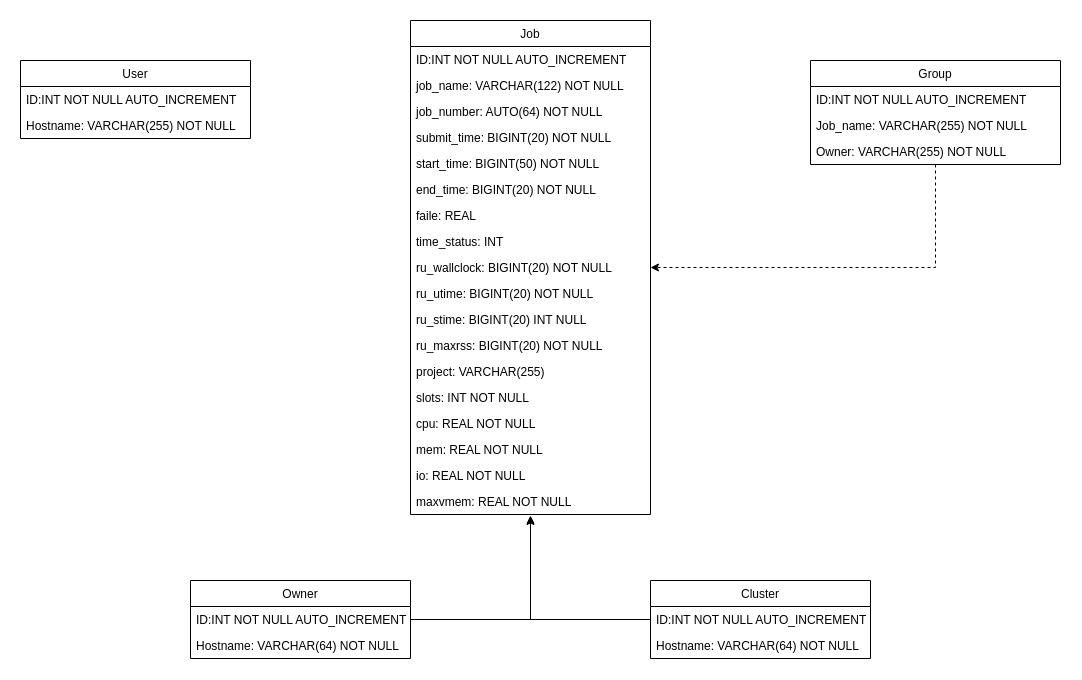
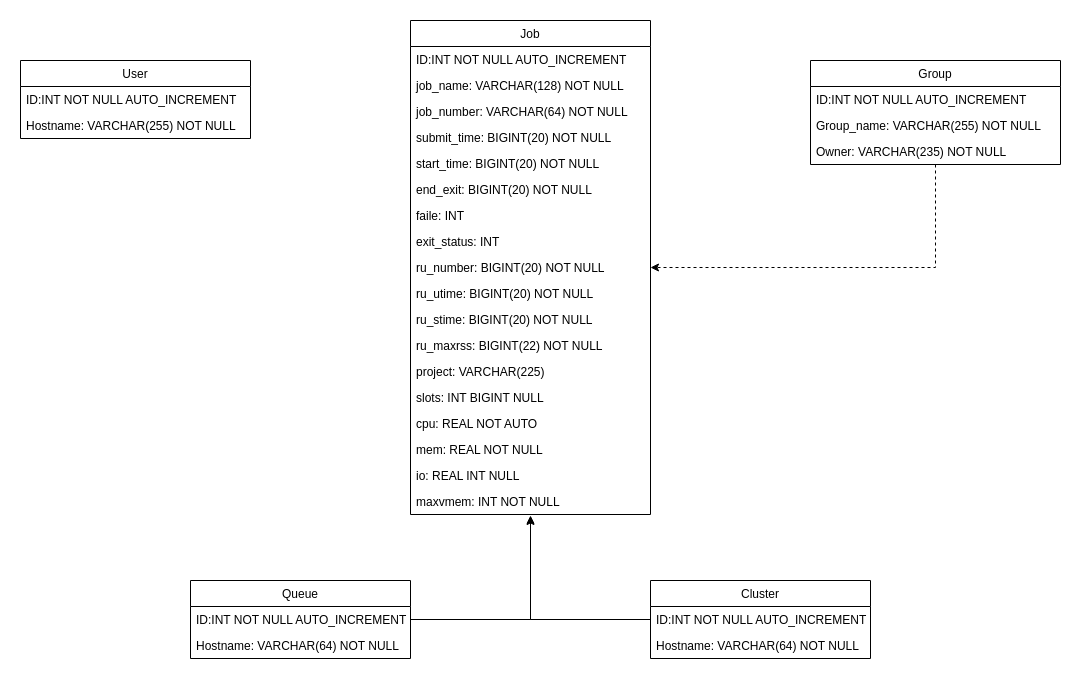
node "job_name: VARCHAR(122) NOT NULL": label "job_name: VARCHAR(122) NOT NULL" -> "job_name: VARCHAR(128) NOT NULL"
node "job_number: AUTO(64) NOT NULL": label "job_number: AUTO(64) NOT NULL" -> "job_number: VARCHAR(64) NOT NULL"
node "Job_name: VARCHAR(255) NOT NULL": label "Job_name: VARCHAR(255) NOT NULL" -> "Group_name: VARCHAR(255) NOT NULL"
node "Owner: VARCHAR(255) NOT NULL": label "Owner: VARCHAR(255) NOT NULL" -> "Owner: VARCHAR(235) NOT NULL"
node "start_time: BIGINT(50) NOT NULL": label "start_time: BIGINT(50) NOT NULL" -> "start_time: BIGINT(20) NOT NULL"
node "end_time: BIGINT(20) NOT NULL": label "end_time: BIGINT(20) NOT NULL" -> "end_exit: BIGINT(20) NOT NULL"
node "faile: REAL": label "faile: REAL" -> "faile: INT"
node "time_status: INT": label "time_status: INT" -> "exit_status: INT"
node "ru_wallclock: BIGINT(20) NOT NULL": label "ru_wallclock: BIGINT(20) NOT NULL" -> "ru_number: BIGINT(20) NOT NULL"
node "ru_stime: BIGINT(20) INT NULL": label "ru_stime: BIGINT(20) INT NULL" -> "ru_stime: BIGINT(20) NOT NULL"
node "ru_maxrss: BIGINT(20) NOT NULL": label "ru_maxrss: BIGINT(20) NOT NULL" -> "ru_maxrss: BIGINT(22) NOT NULL"
node "project: VARCHAR(255)": label "project: VARCHAR(255)" -> "project: VARCHAR(225)"
node "slots: INT NOT NULL": label "slots: INT NOT NULL" -> "slots: INT BIGINT NULL"
node "cpu: REAL NOT NULL": label "cpu: REAL NOT NULL" -> "cpu: REAL NOT AUTO"
node "io: REAL NOT NULL": label "io: REAL NOT NULL" -> "io: REAL INT NULL"
node "maxvmem: REAL NOT NULL": label "maxvmem: REAL NOT NULL" -> "maxvmem: INT NOT NULL"
node "Owner": label "Owner" -> "Queue"
